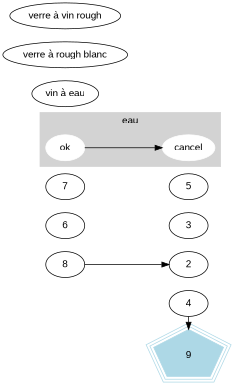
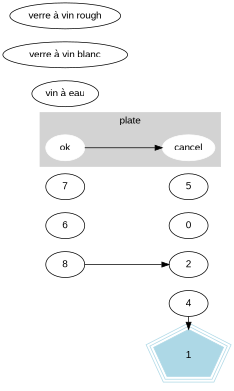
node "verre à rough blanc": label "verre à rough blanc" -> "verre à vin blanc"
cluster "eau": label "eau" -> "plate"
node "3": label "3" -> "0"
node "9": label "9" -> "1"
